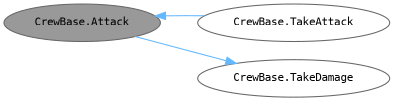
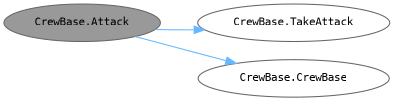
edge "CrewBase.TakeAttack" -> "CrewBase.Attack": reversed
node "CrewBase.TakeDamage": label "CrewBase.TakeDamage" -> "CrewBase.CrewBase"
